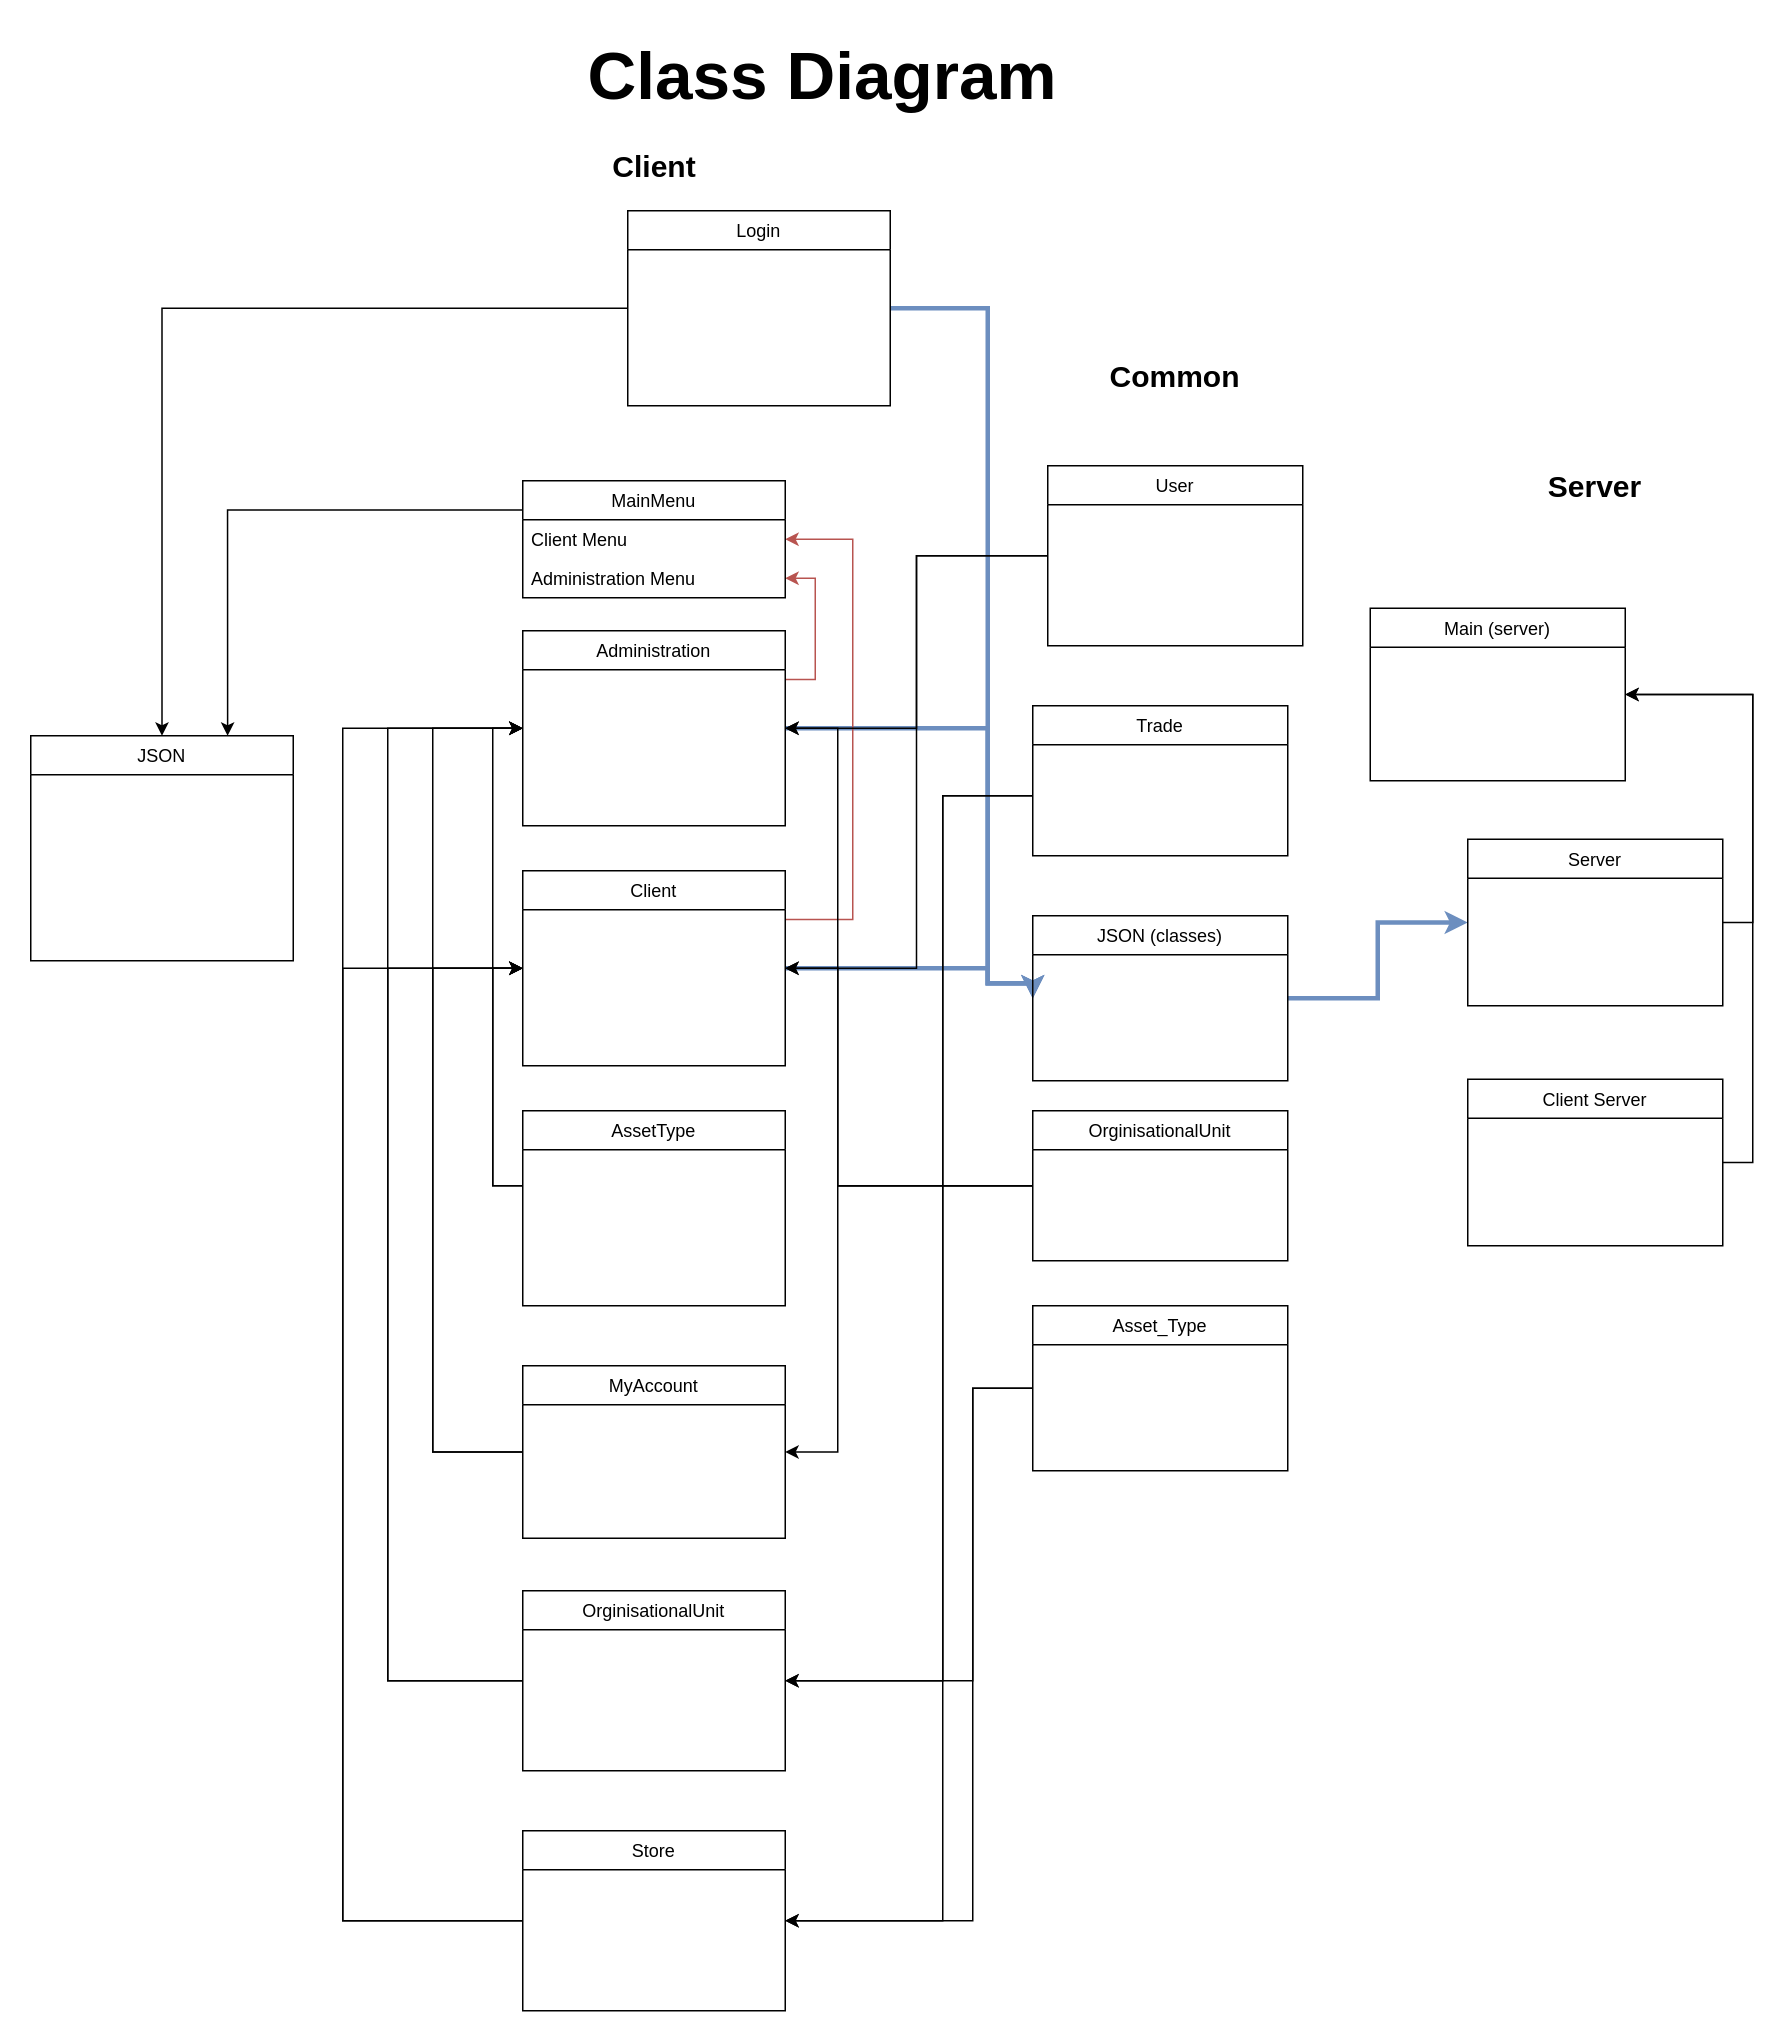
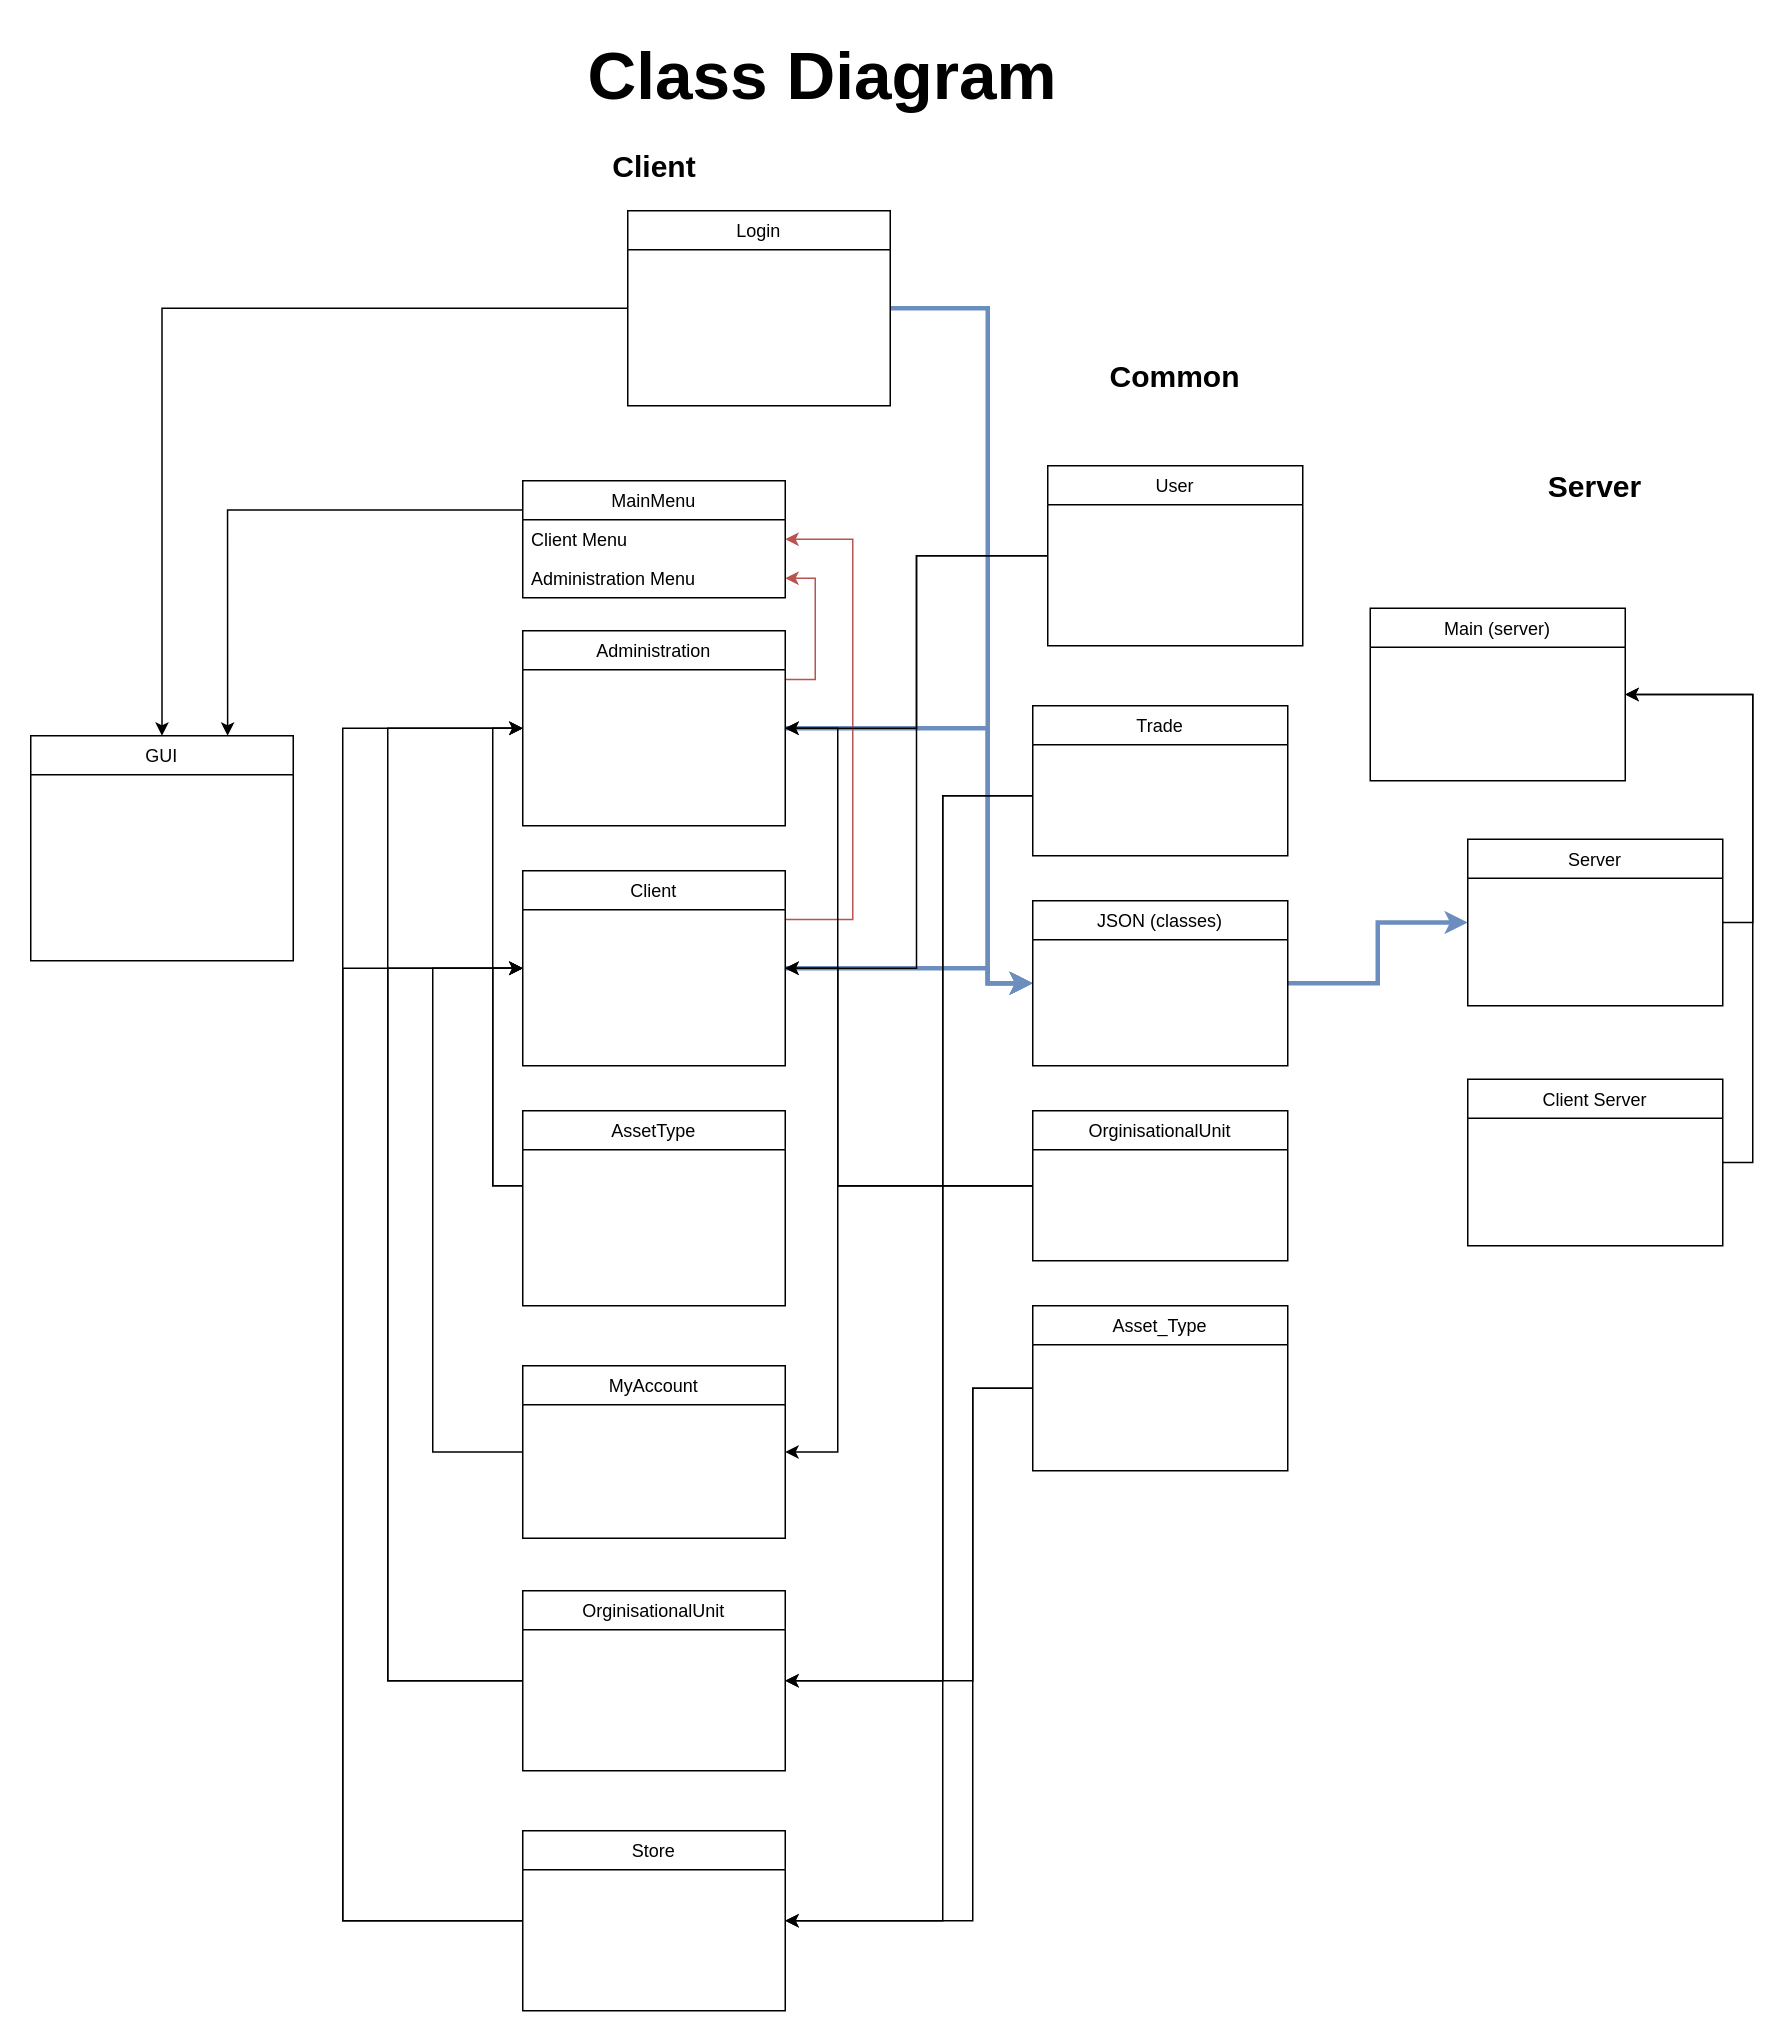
node "JSON": label "JSON" -> "GUI"
edge "MyAccount" -> "Administration": removed
node "JSON (classes)": moved (1160, 998) -> (1160, 983)
